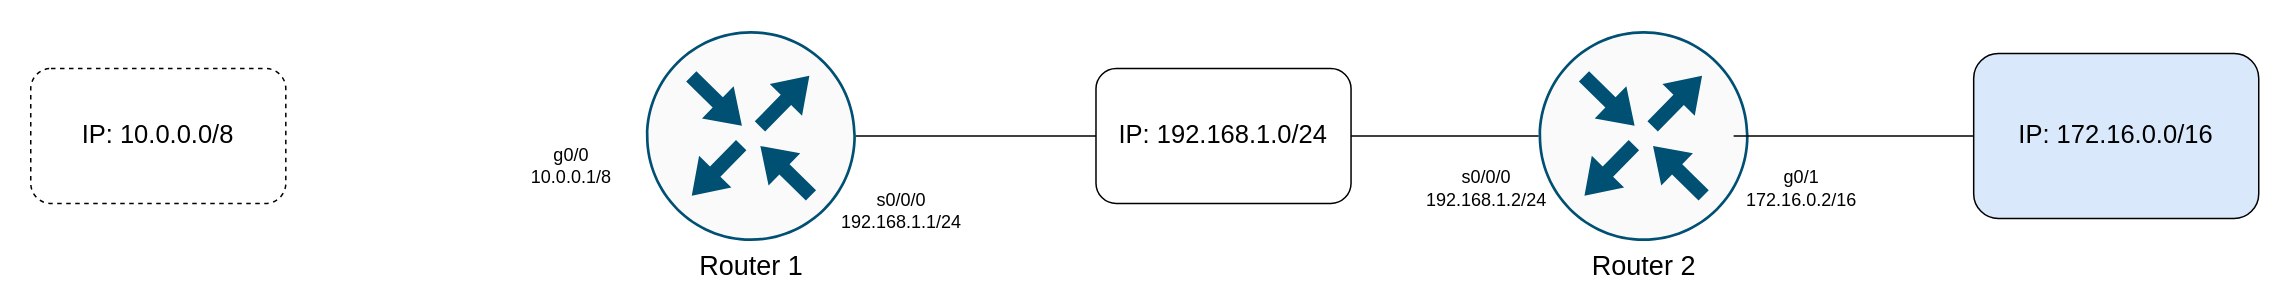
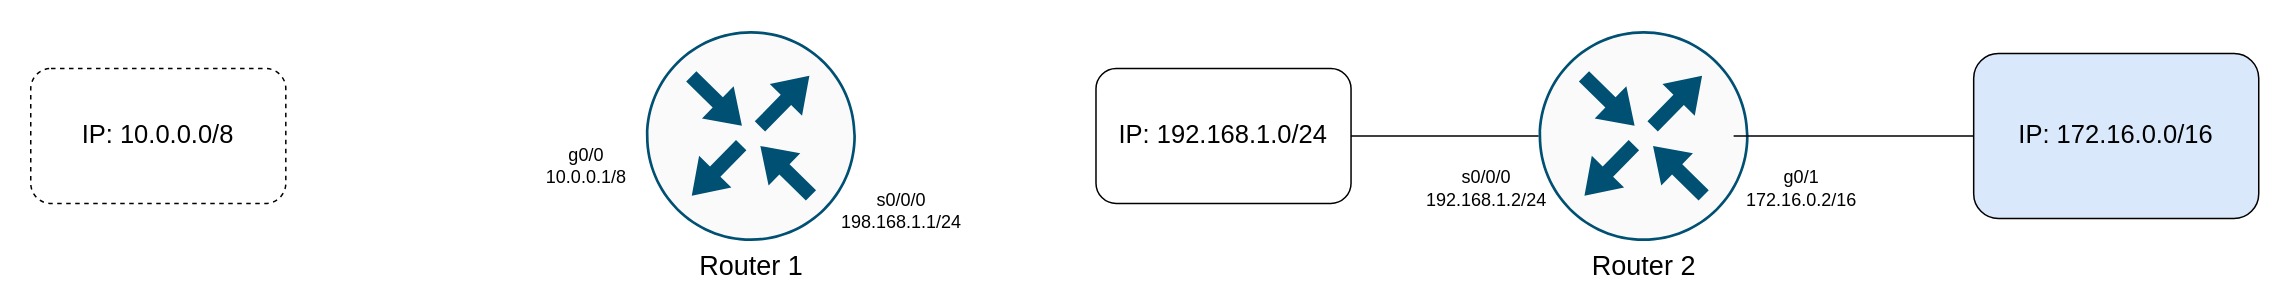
edge "Router 1" -- "IP: 192.168.1.0/24": removed
node "g0/0 10.0.0.1/8": moved (571, 166) -> (586, 166)
node "s0/0/0 192.168.1.1/24": label "s0/0/0 192.168.1.1/24" -> "s0/0/0 198.168.1.1/24"
